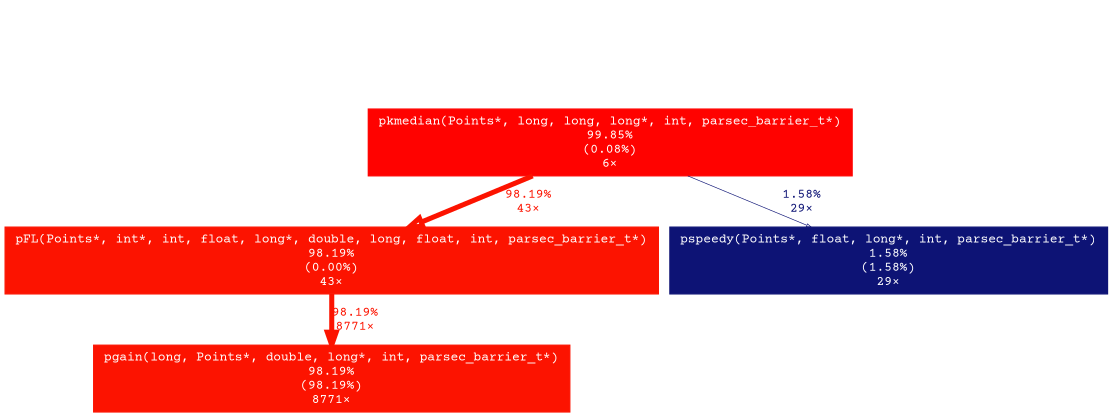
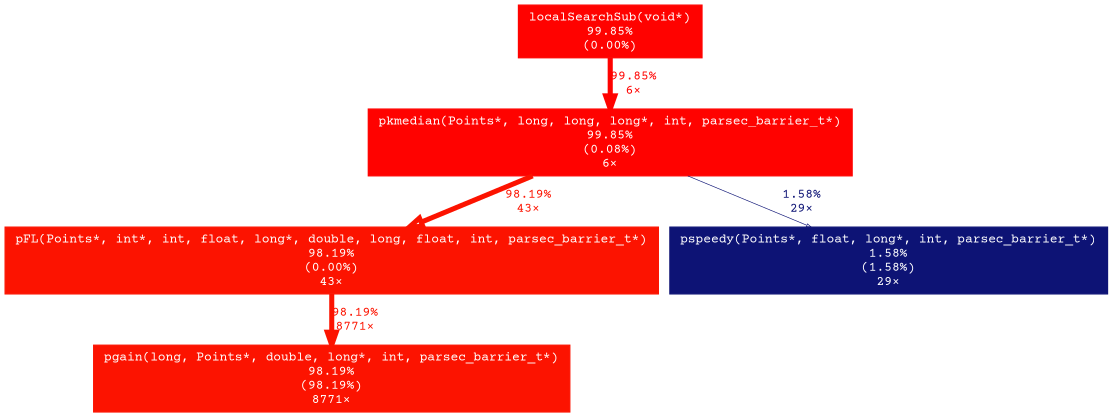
node "localSearchSub(void*) 99.85% (0.00%)": added
